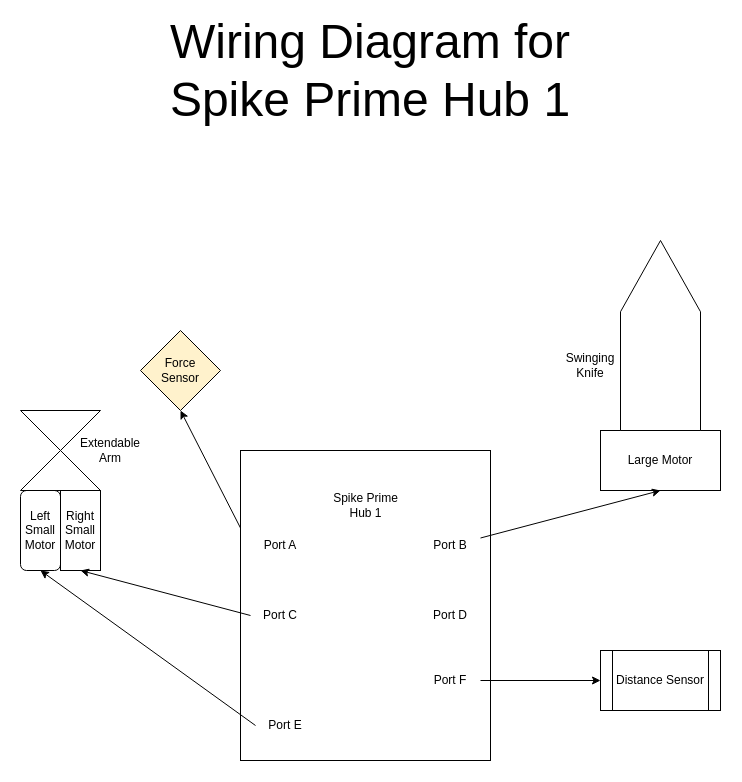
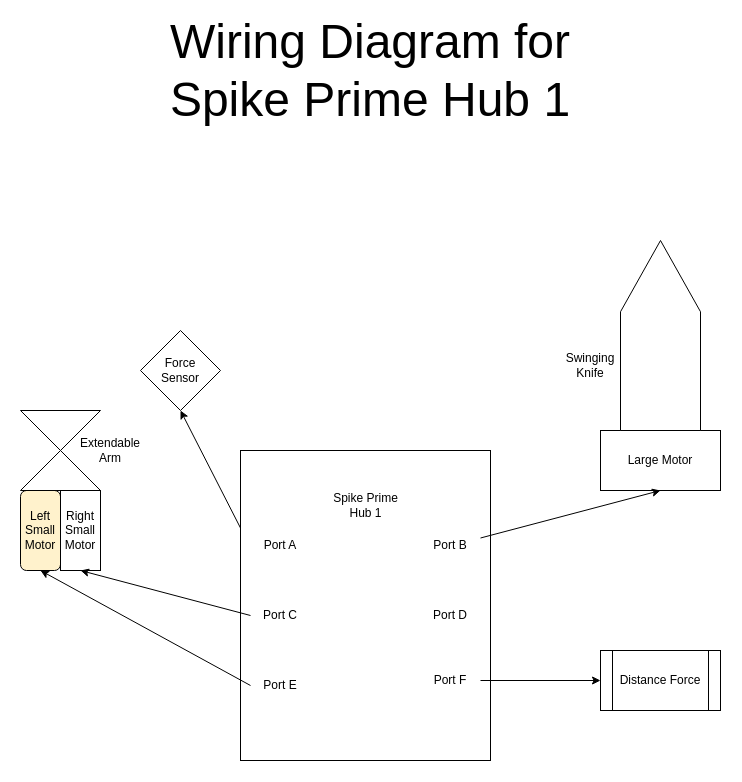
node "Force Sensor": fillcolor #fff2cc -> #ffffff
node "Left Small Motor": fillcolor #ffffff -> #fff2cc
node "Distance Sensor": label "Distance Sensor" -> "Distance Force"
node "Port E": moved (286, 726) -> (281, 686)
